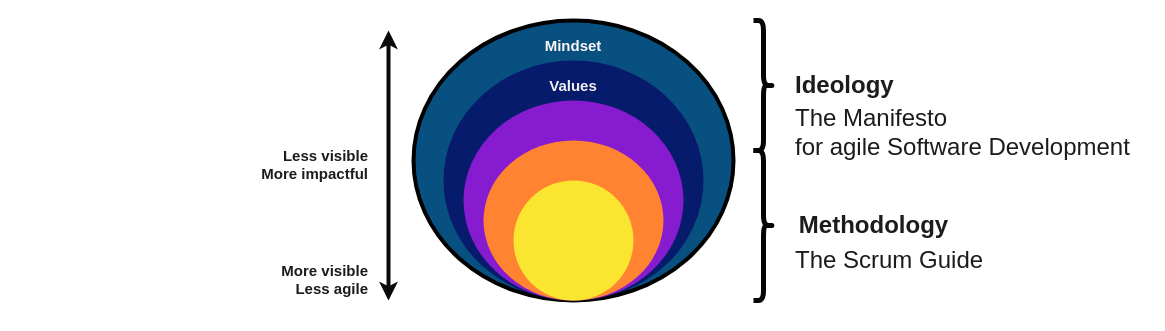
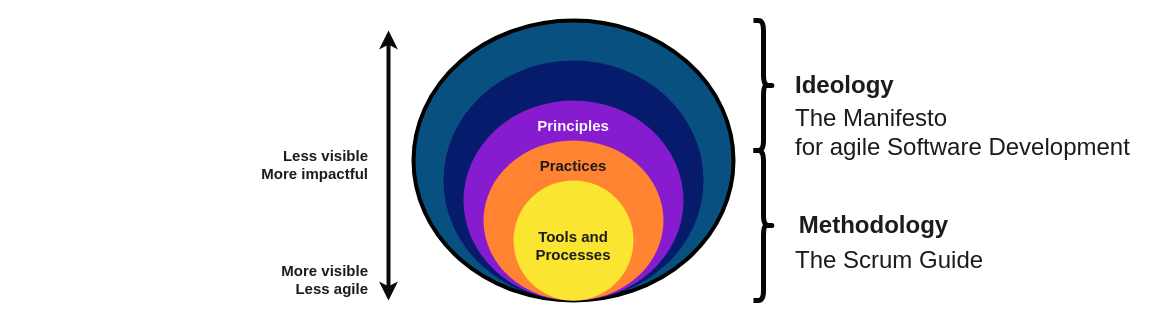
node "Mindset": removed
node "Values": removed
node "Principles": added
node "Practices": added
node "Tools and Processes": added
